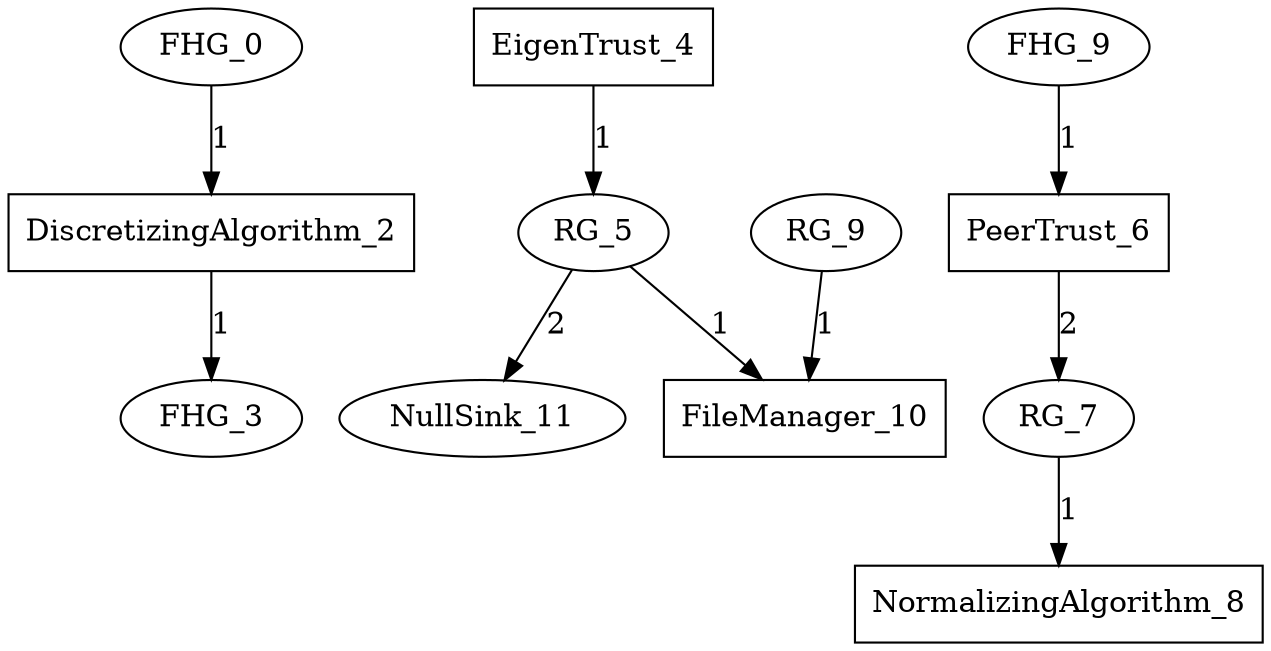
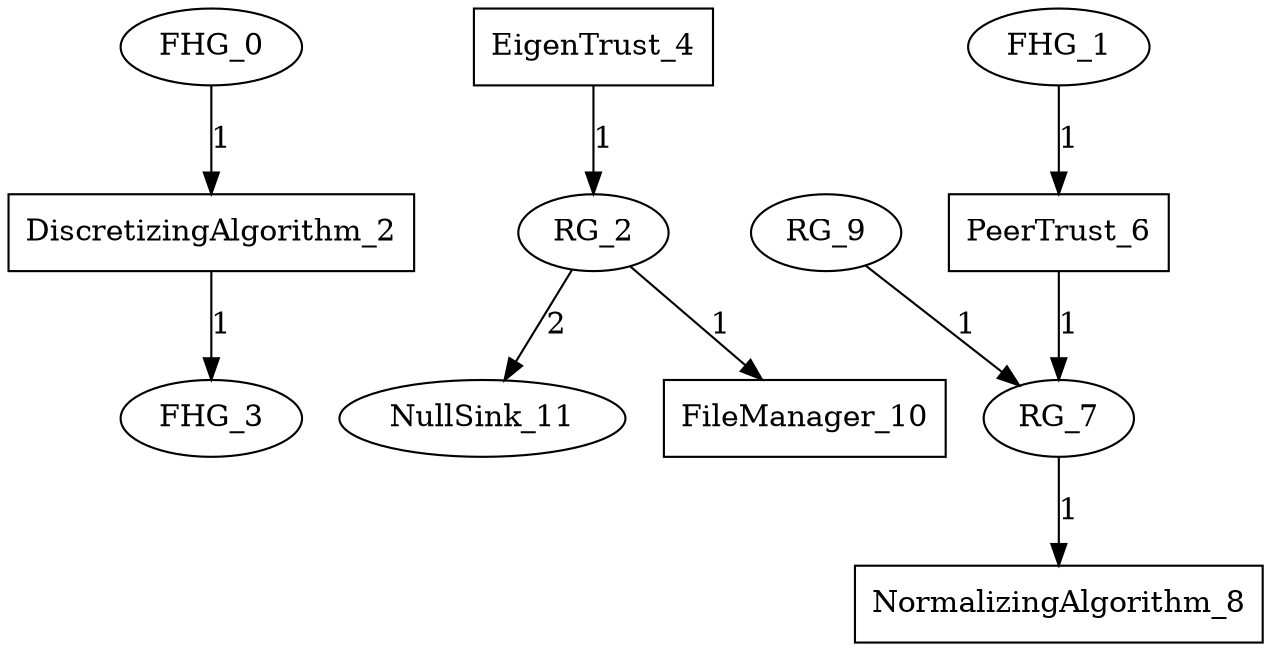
node "FHG_9": label "FHG_9" -> "FHG_1"
node "RG_5": label "RG_5" -> "RG_2"
edge "RG_9" -> "FileManager_10": now "RG_9" -> "RG_7"
edge "PeerTrust_6" -> "RG_7": label "2" -> "1"
